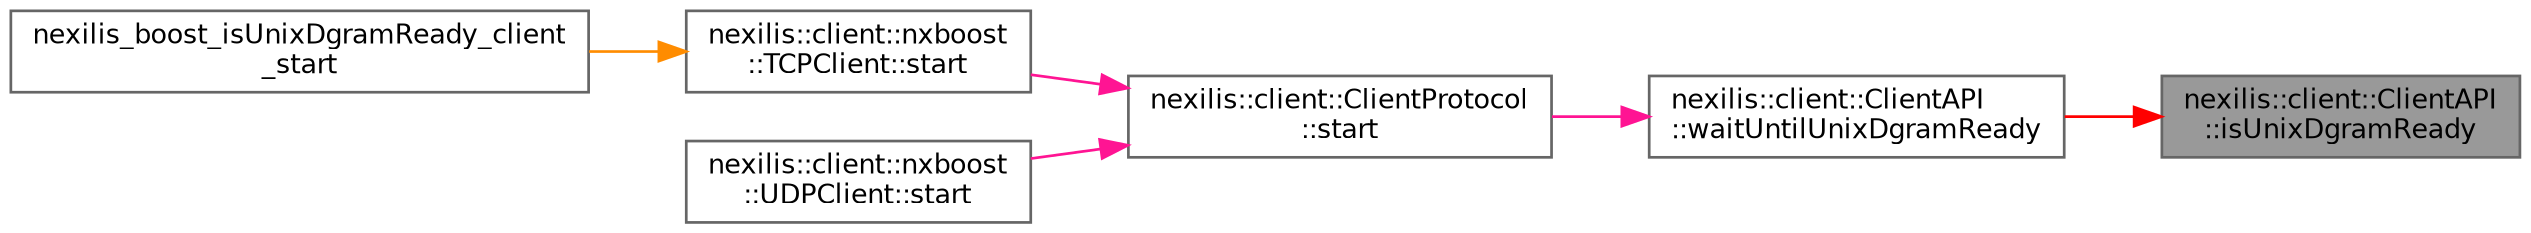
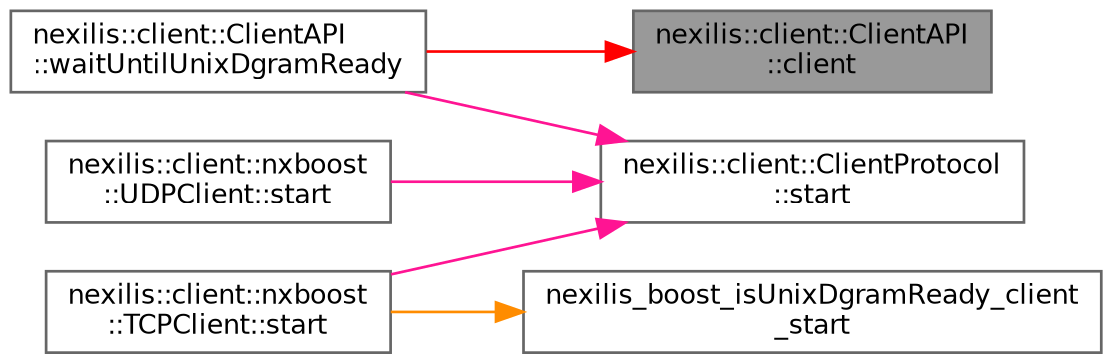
edge "nexilis_boost_isUnixDgramReady_client _start" -> "nexilis::client::nxboost ::TCPClient::start": reversed
edge "nexilis::client::ClientProtocol ::start" -> "nexilis::client::ClientAPI ::waitUntilUnixDgramReady": reversed
node "nexilis::client::ClientAPI ::isUnixDgramReady": label "nexilis::client::ClientAPI ::isUnixDgramReady" -> "nexilis::client::ClientAPI ::client"
